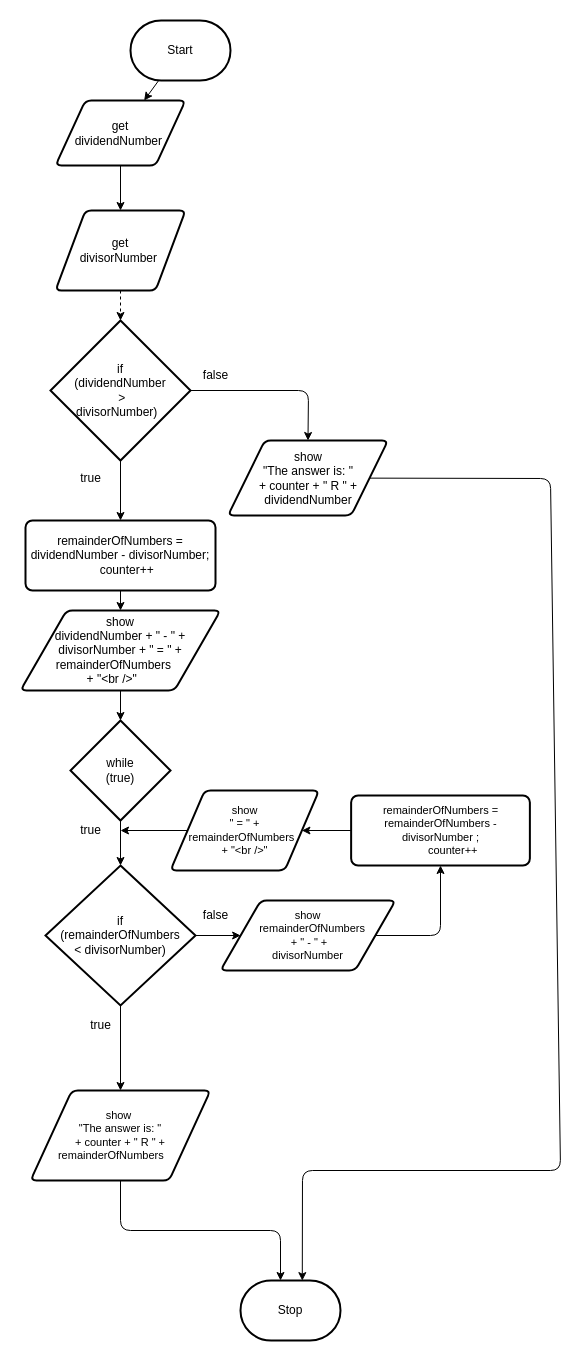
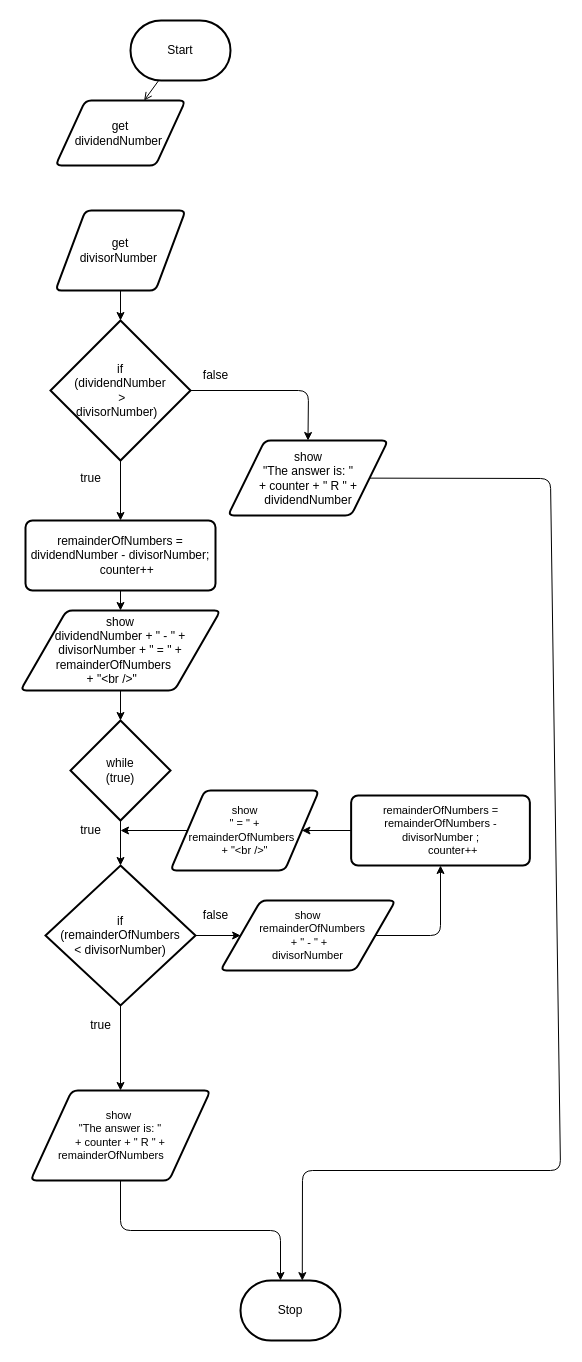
edge "Start" -> "get dividendNumber": arrowhead classic -> open
edge "get dividendNumber" -> "get divisorNumber": removed
edge "get divisorNumber" -> "if (dividendNumber > divisorNumber)": style dashed -> solid
